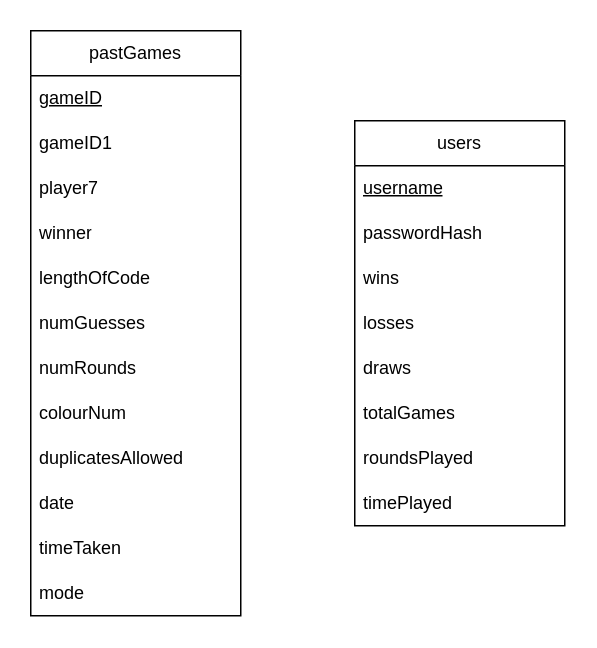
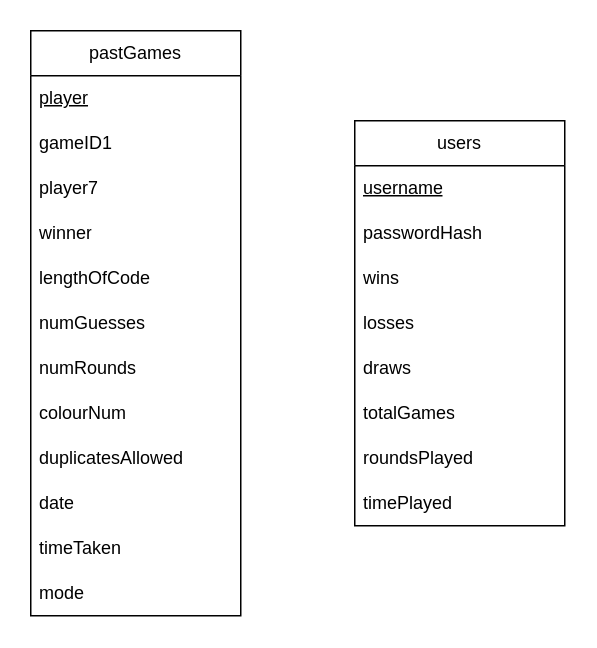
node "gameID": label "gameID" -> "player"
